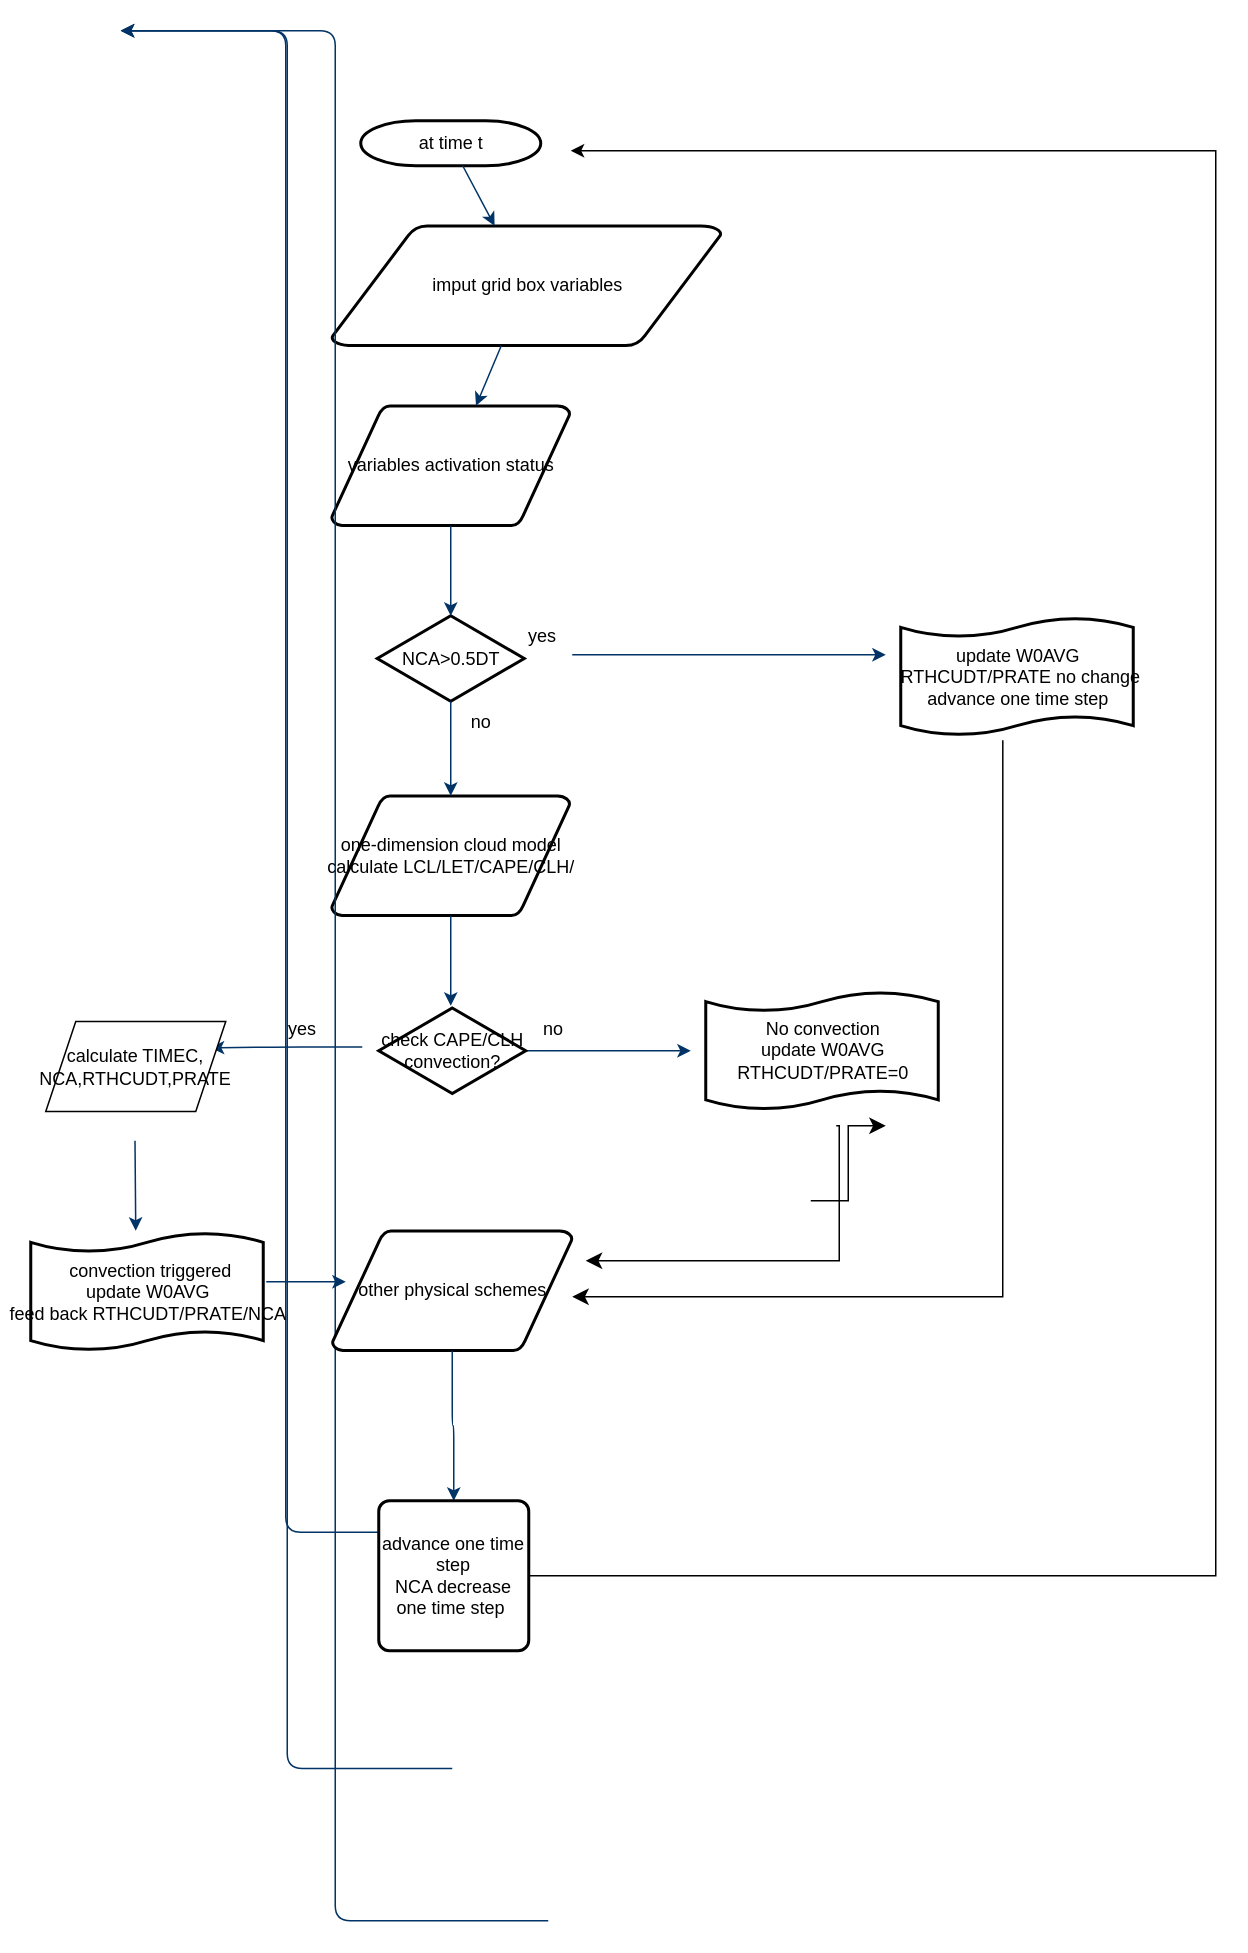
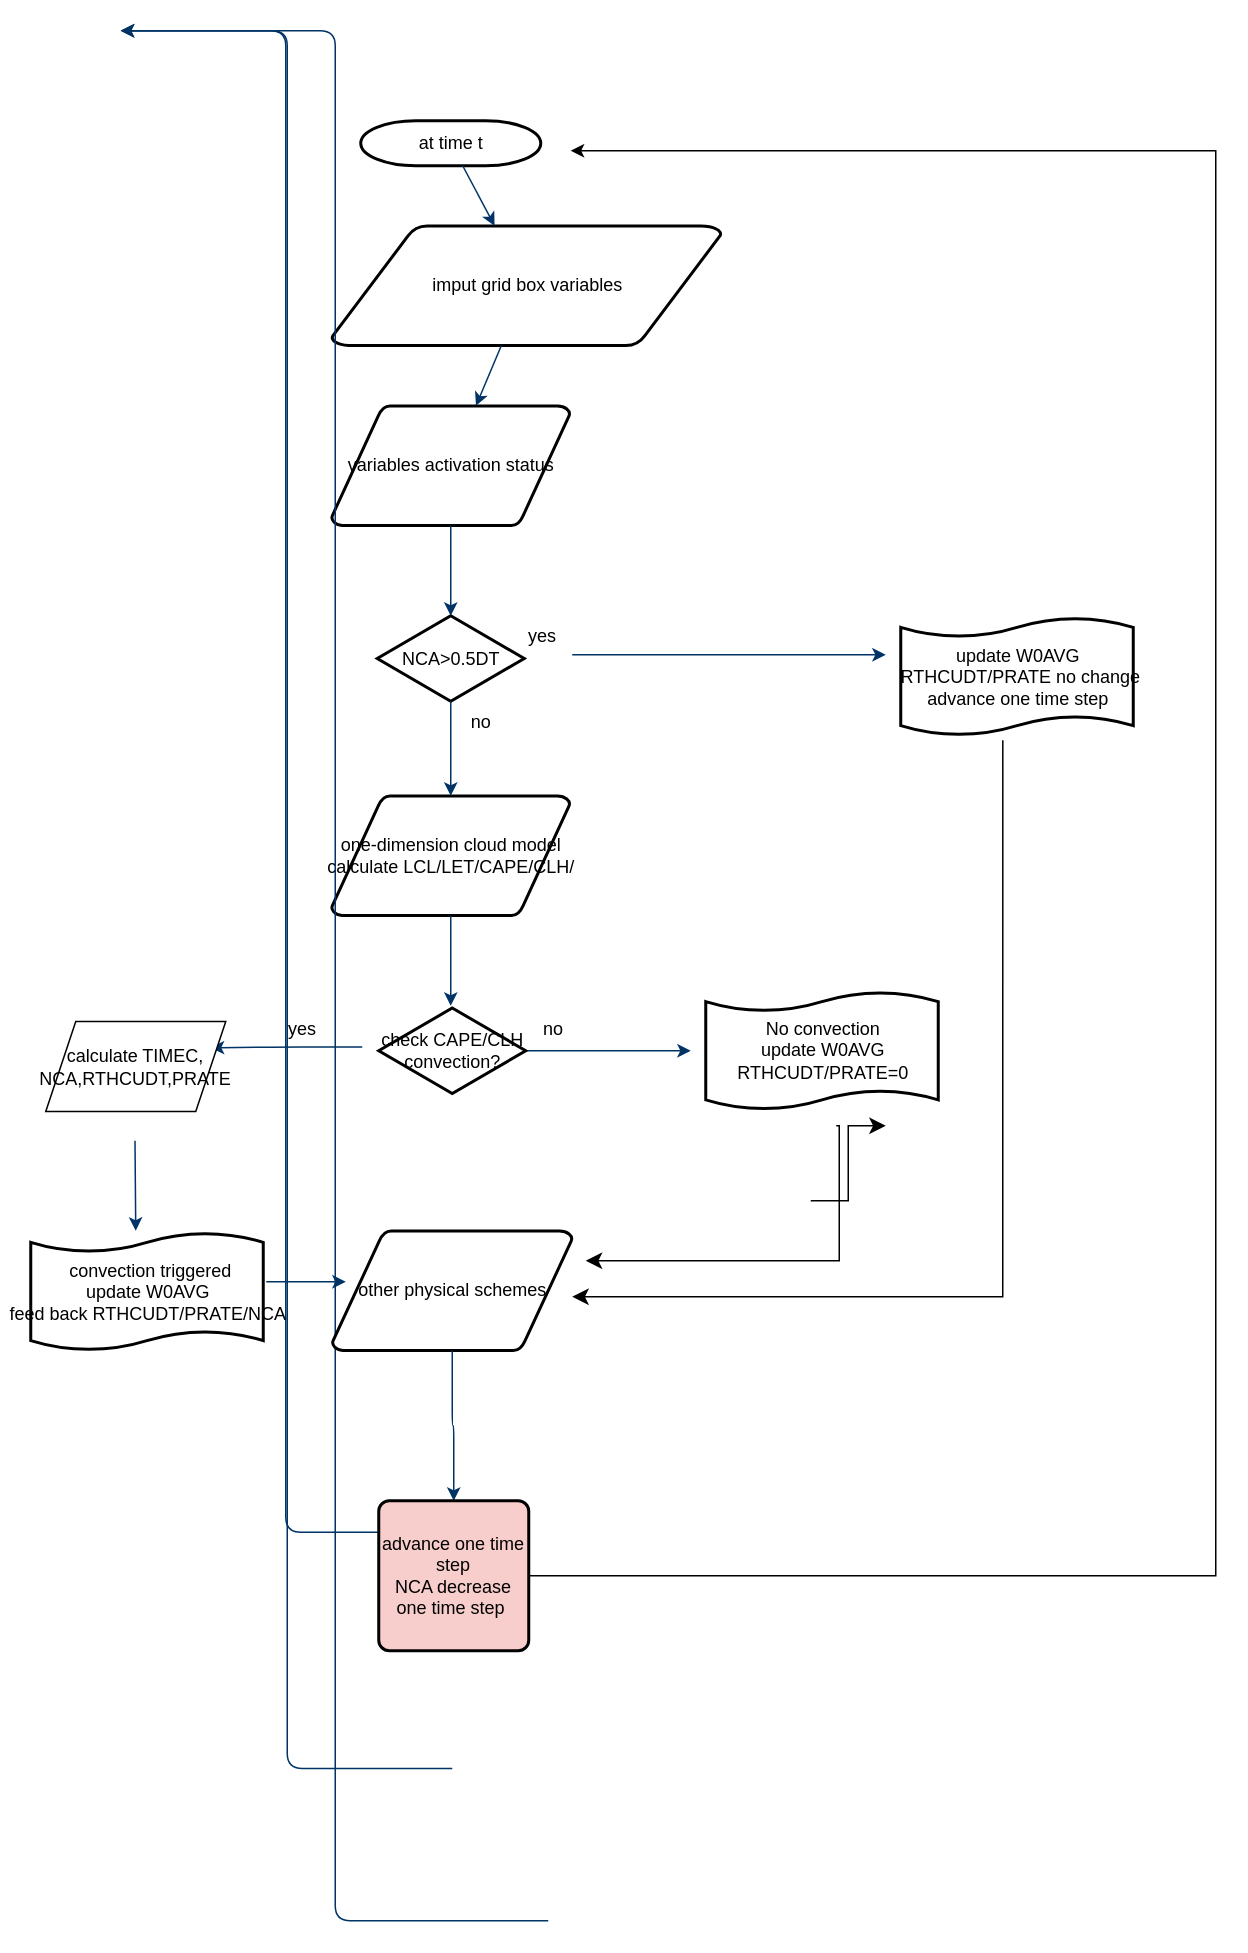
node "advance one time stepNCA decrease one time step": fillcolor #ffffff -> #f8cecc
